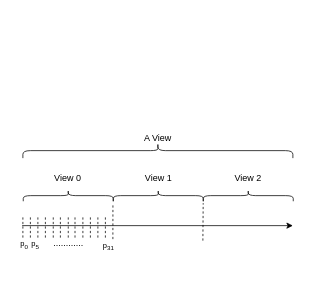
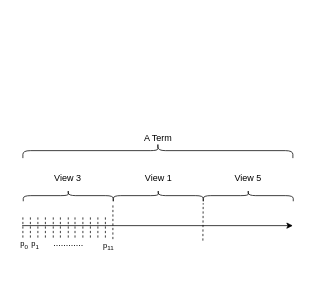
node "A View": label "A View" -> "A Term"
node "View 0": label "View 0" -> "View 3"
node "View 2": label "View 2" -> "View 5"
node "p0 p5": label "p0 p5" -> "p0 p1"
node "p31": label "p31" -> "p11"
